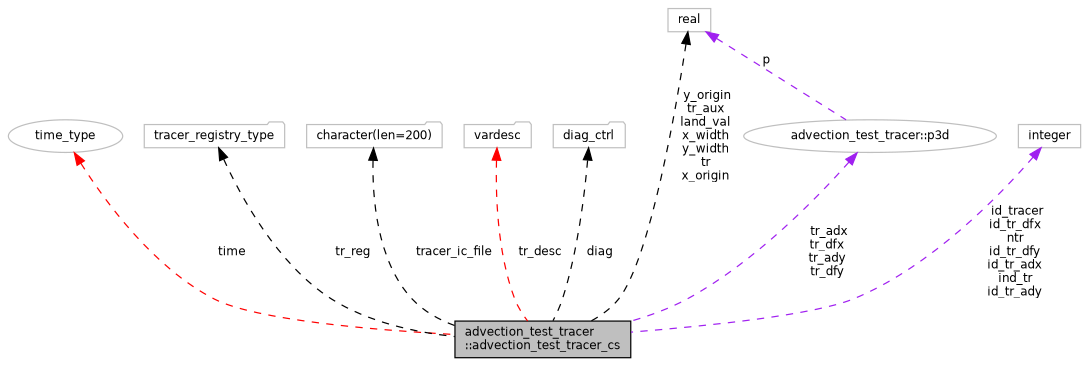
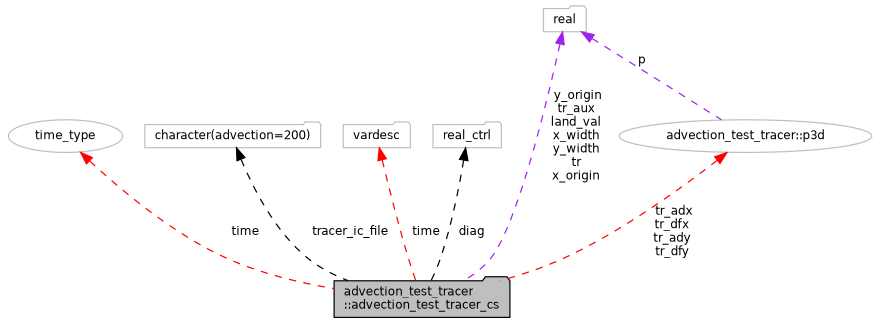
node "real": shape box -> folder
node "tracer_registry_type": removed
node "character(len=200)": label "character(len=200)" -> "character(advection=200)"
node "diag_ctrl": label "diag_ctrl" -> "real_ctrl"
node "integer": removed
edge "advection_test_tracer ::advection_test_tracer_cs" -> "real": color black -> purple
edge "advection_test_tracer ::advection_test_tracer_cs" -> "vardesc": label " tr_desc" -> " time"
edge "advection_test_tracer ::advection_test_tracer_cs" -> "advection_test_tracer::p3d": color purple -> red
node "advection_test_tracer ::advection_test_tracer_cs": shape box -> folder
